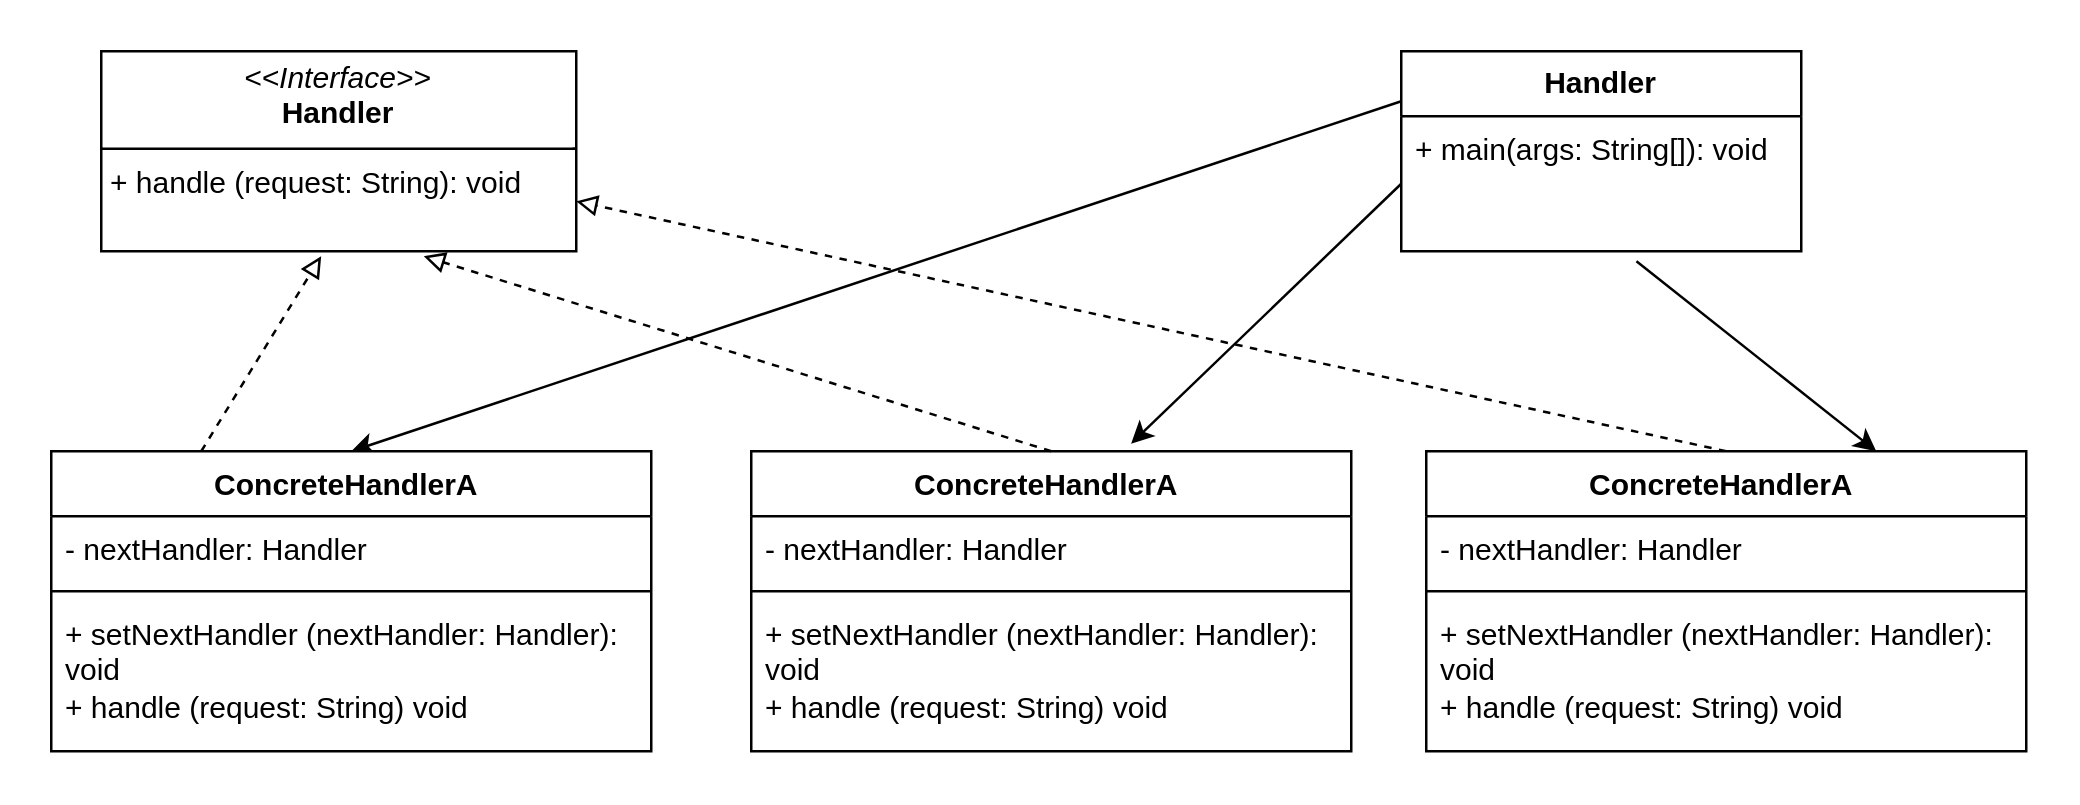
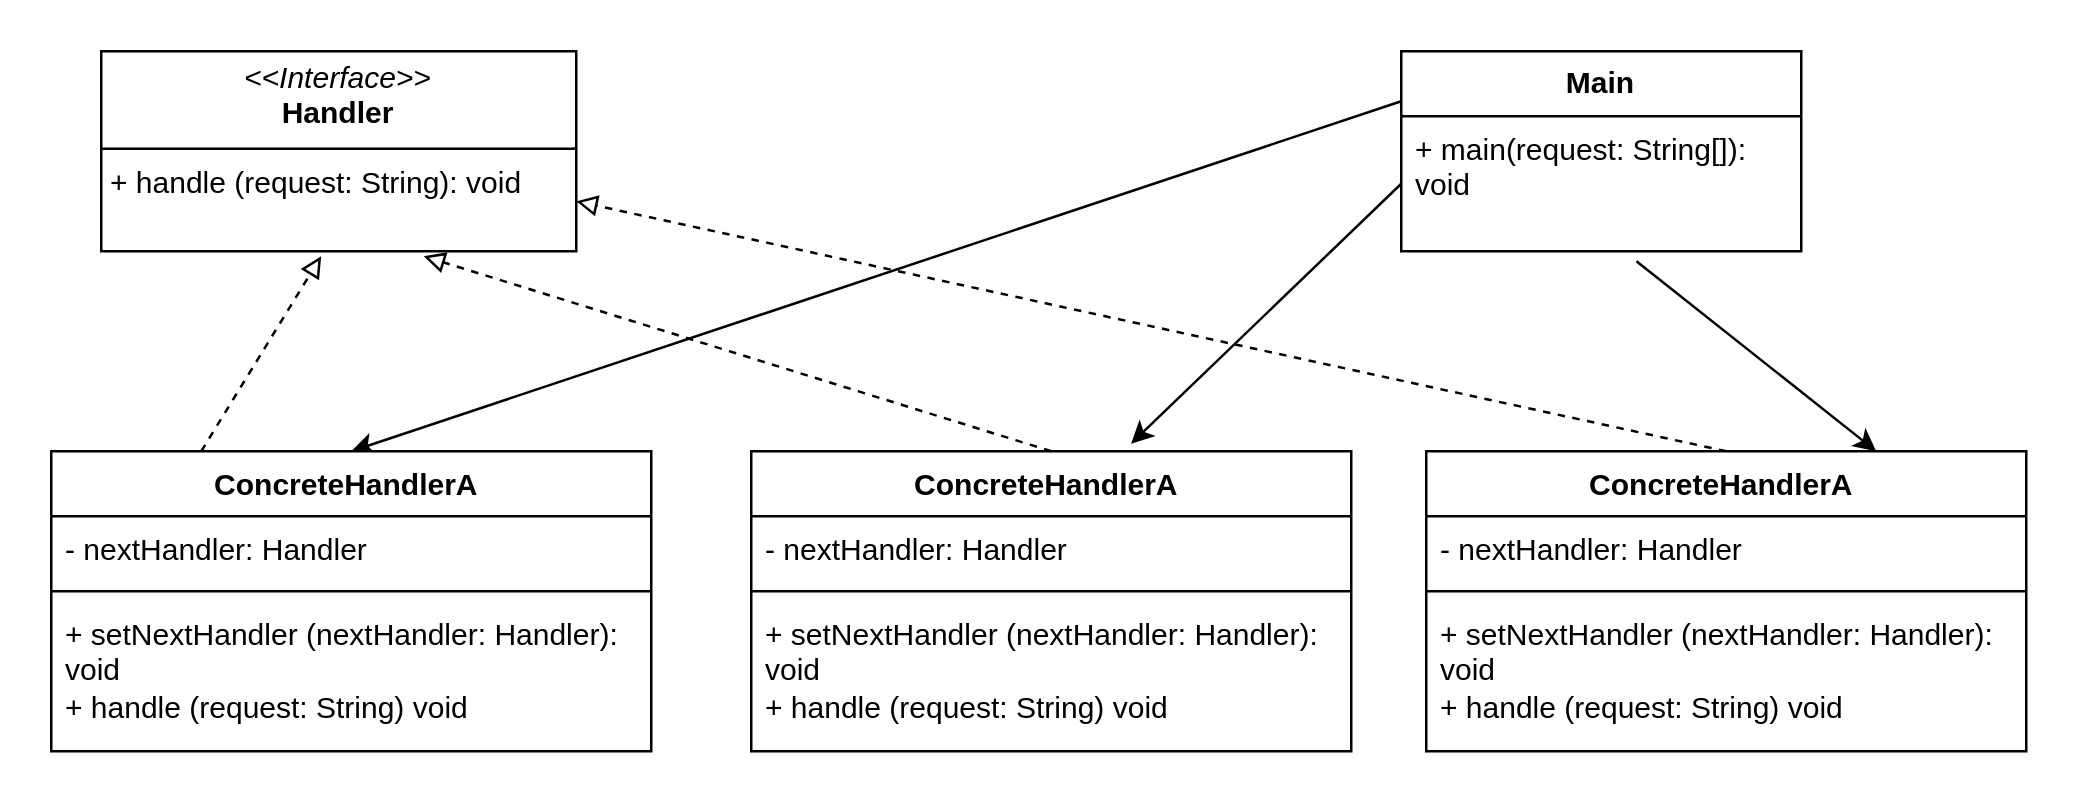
node "Handler": label "Handler" -> "Main"
node "+ main(args: String[]): void": label "+ main(args: String[]): void" -> "+ main(request: String[]): void"
